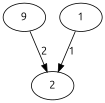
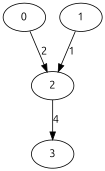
node "9": label "9" -> "0"
node "3": added
